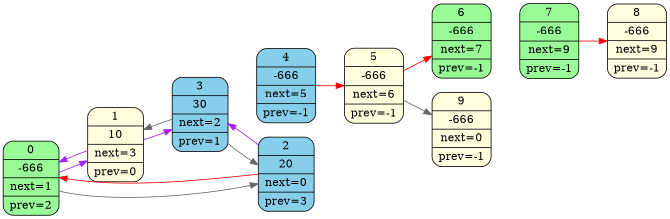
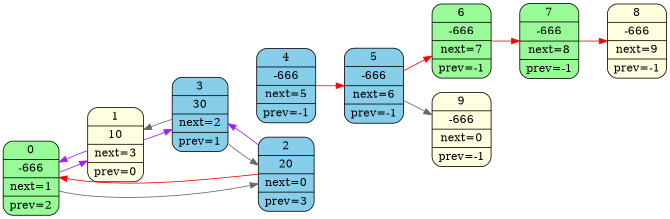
edge "6" -> "7": added
node "7": text "next=9" -> "next=8"
node "5": fillcolor lightyellow -> skyblue
